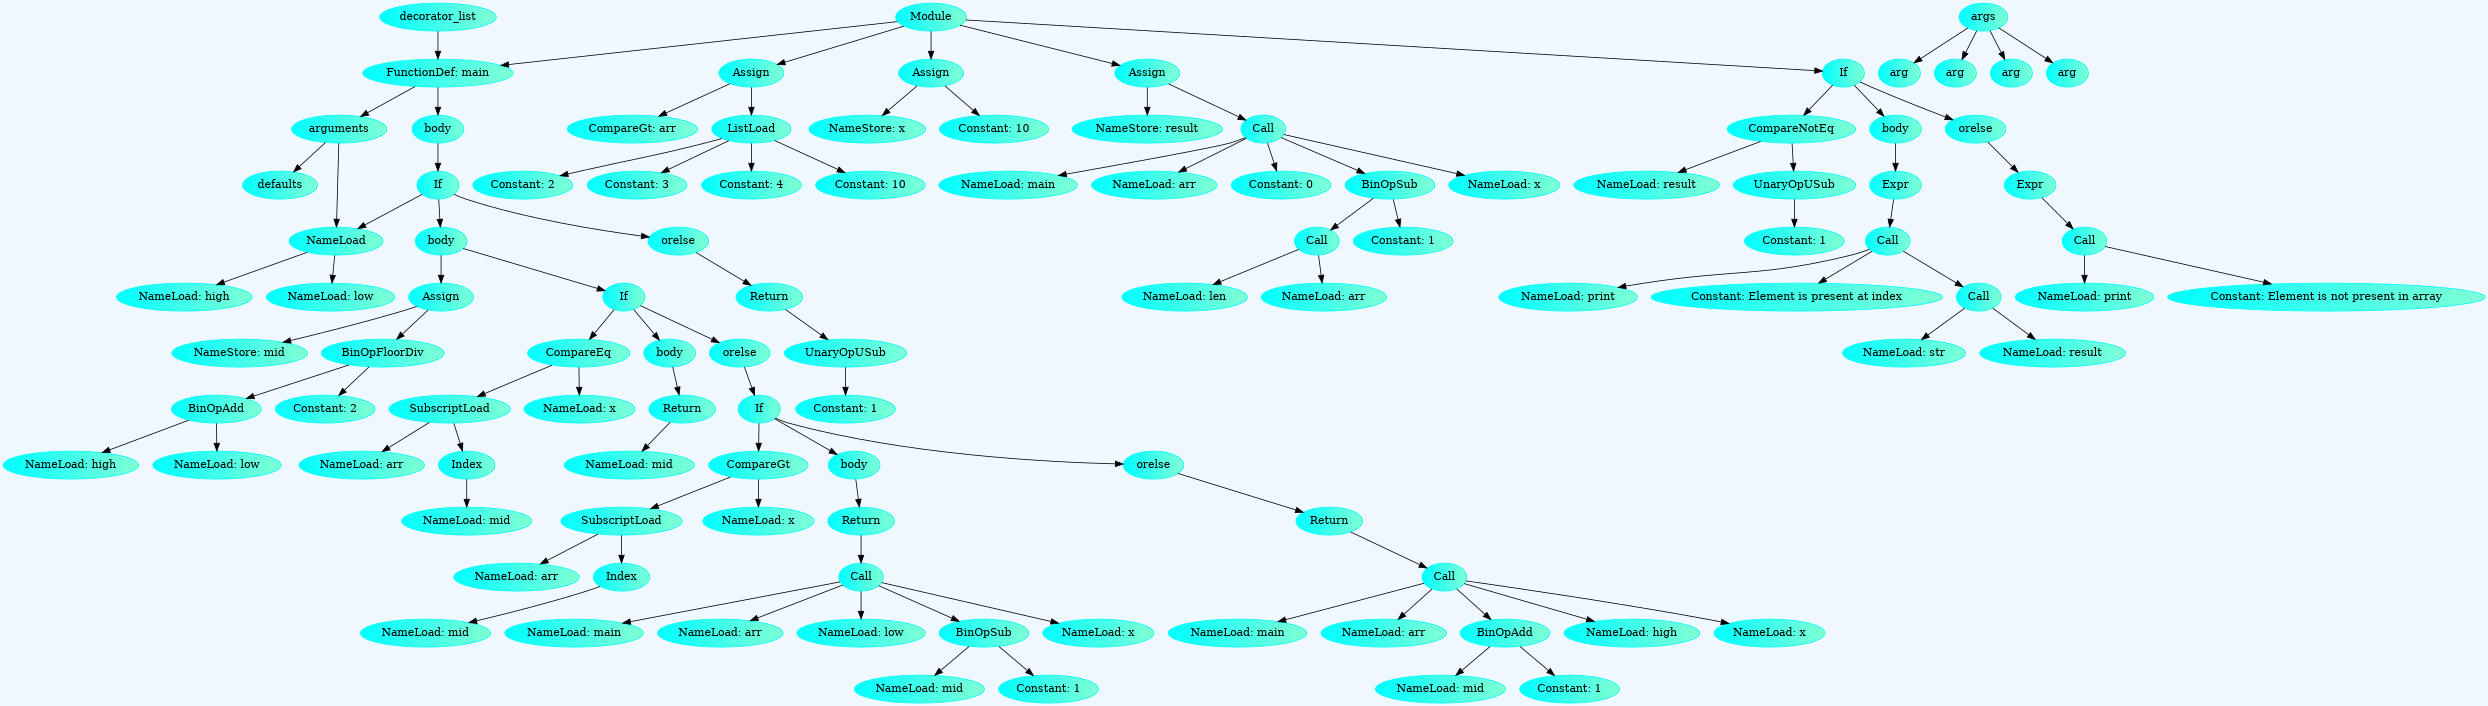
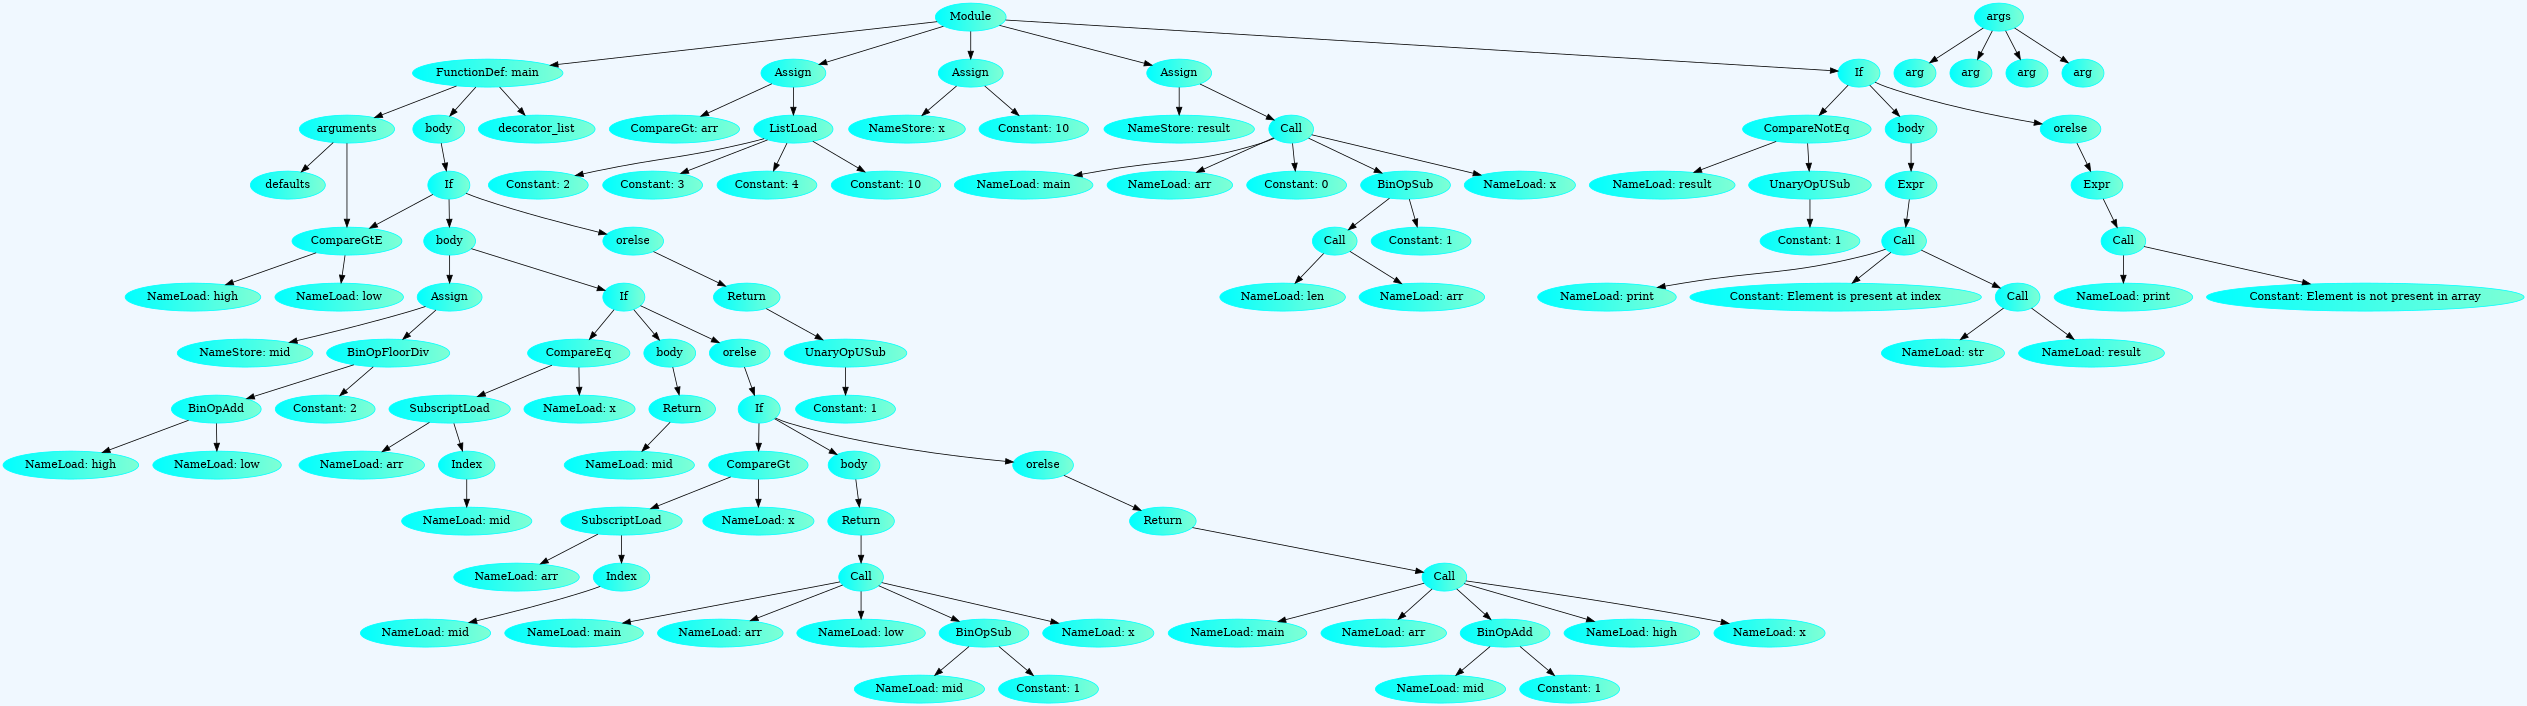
edge "decorator_list" -> "FunctionDef: main": reversed
node "NameLoad": label "NameLoad" -> "CompareGtE"
